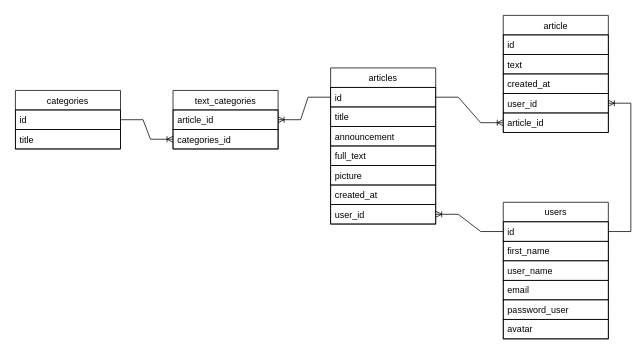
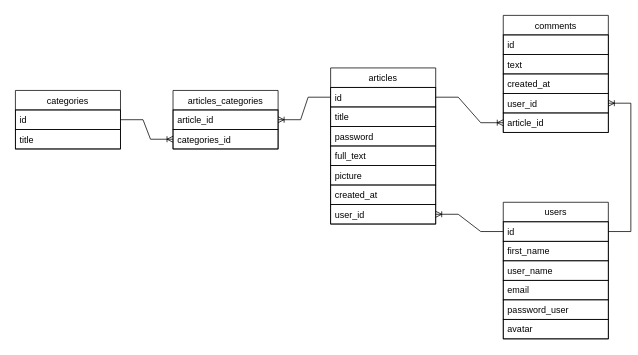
node "article": label "article" -> "comments"
node "text_categories": label "text_categories" -> "articles_categories"
node "announcement": label "announcement" -> "password"
